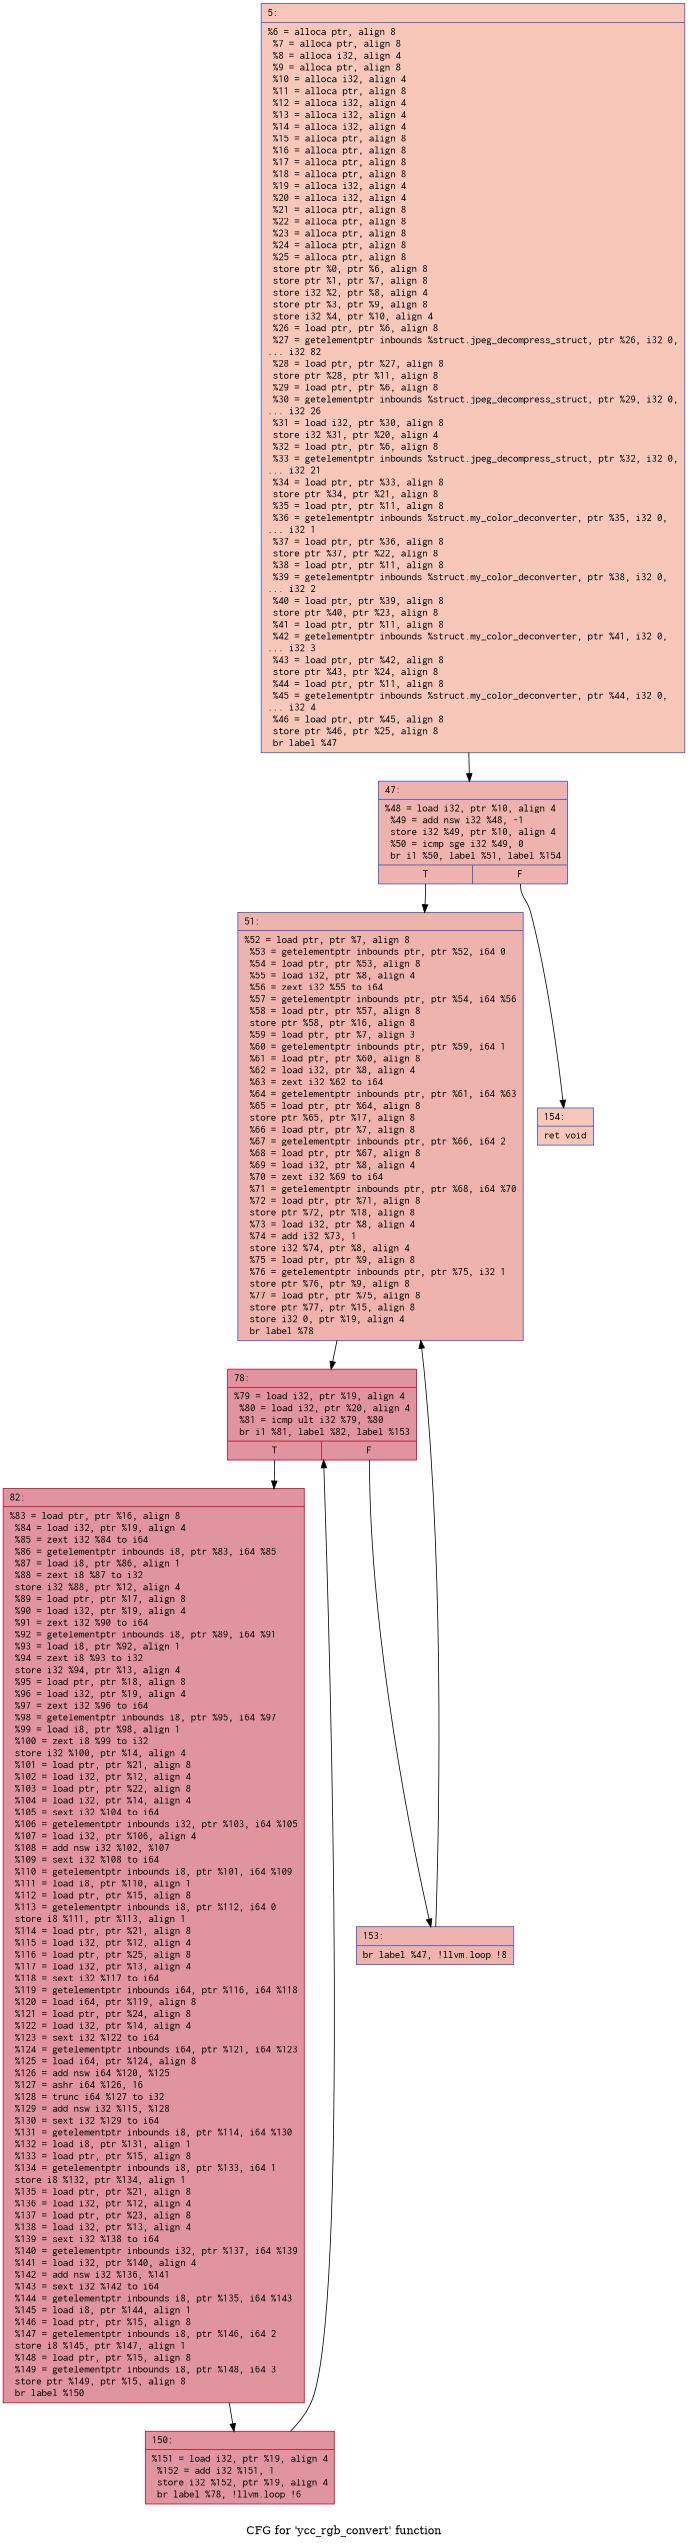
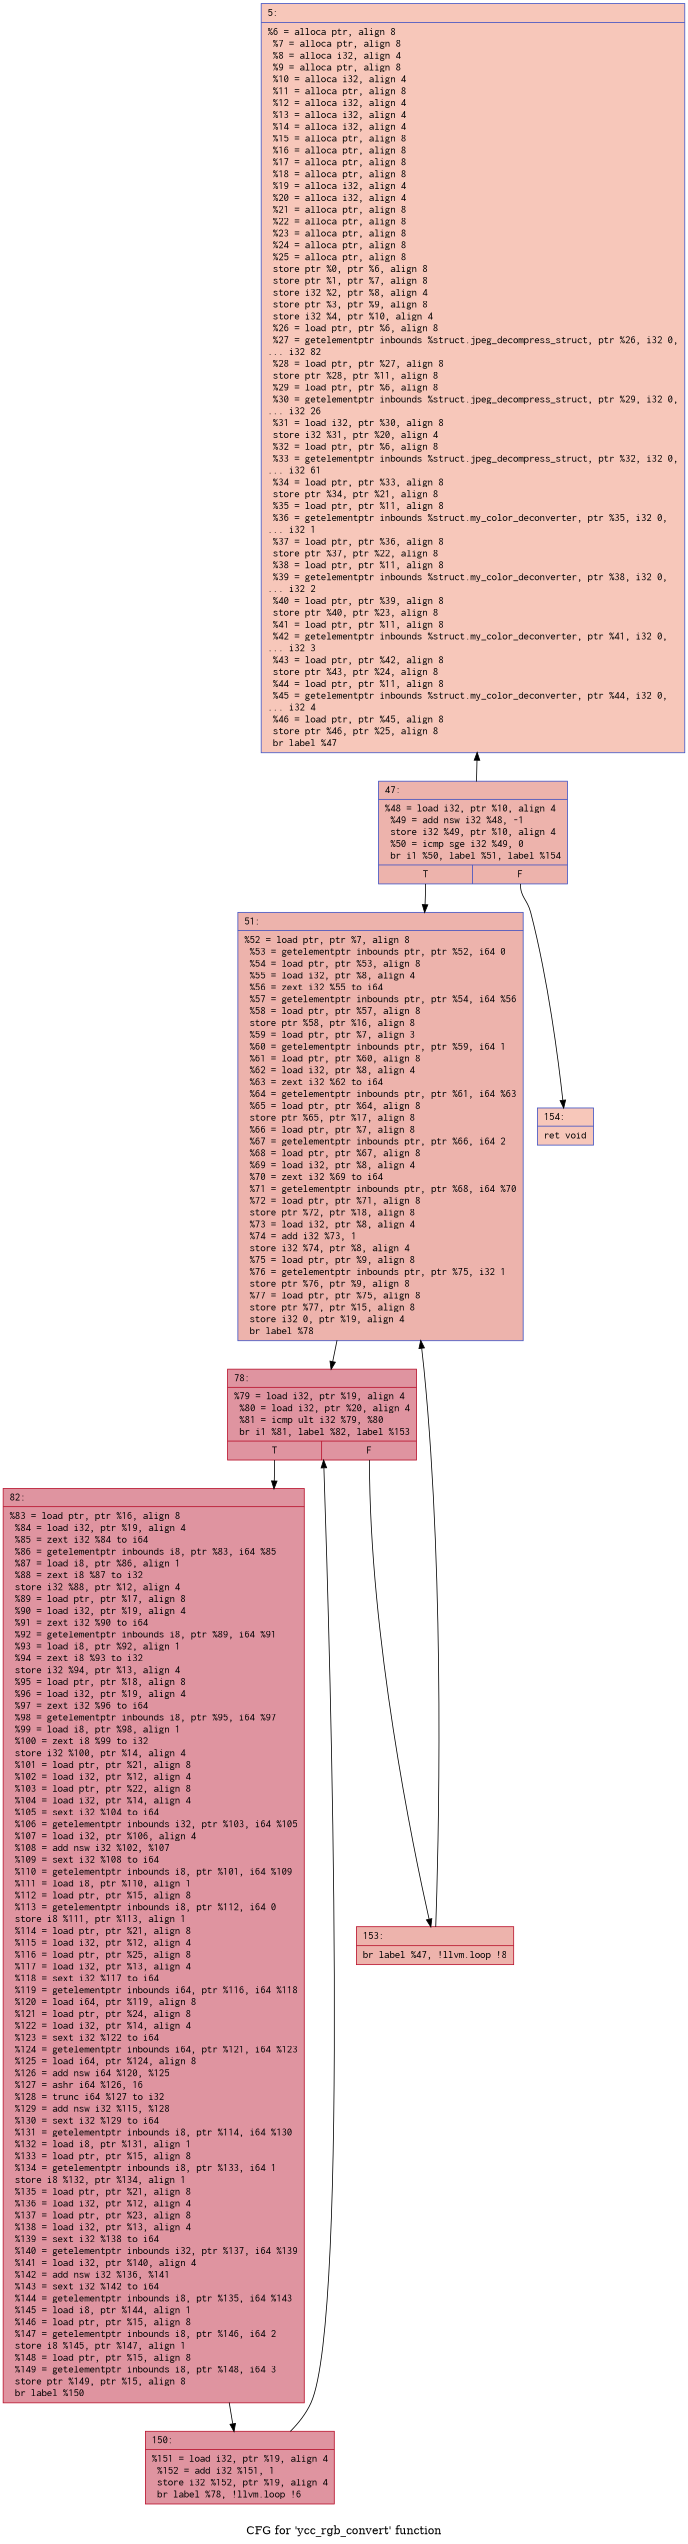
node "5:": text "... i32 21" -> "... i32 61"
edge "5:" -> "47:": reversed
node "153:": color #3d50c3ff -> #b70d28ff
